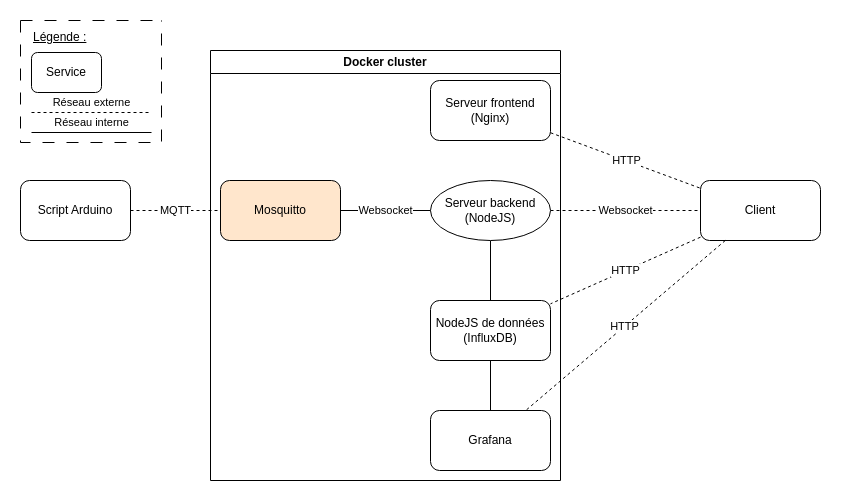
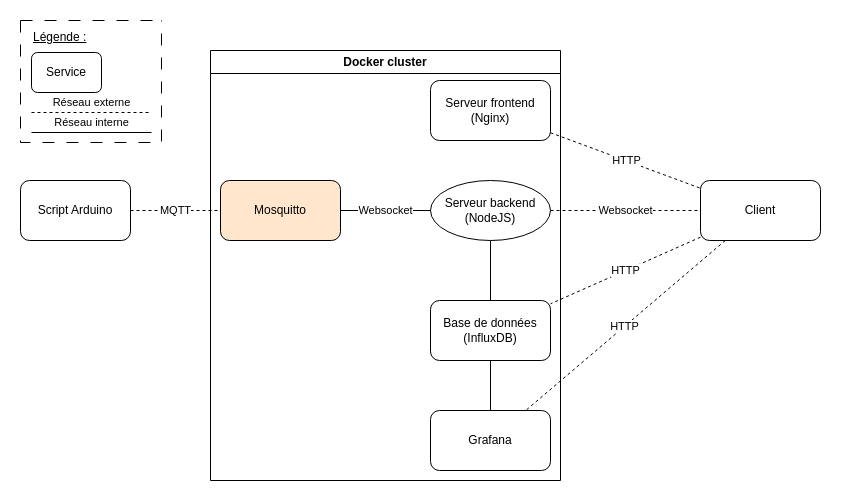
node "NodeJS de données (InfluxDB)": label "NodeJS de données (InfluxDB)" -> "Base de données (InfluxDB)"
